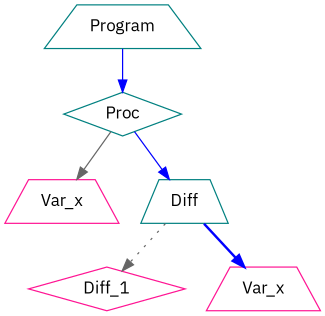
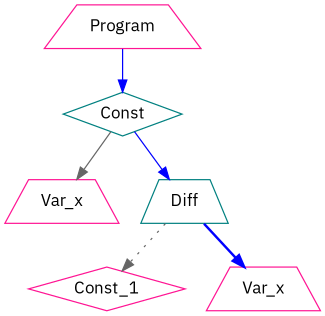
node "Program": color teal -> deeppink
node "Proc": label "Proc" -> "Const"
node "Diff_1": label "Diff_1" -> "Const_1"
